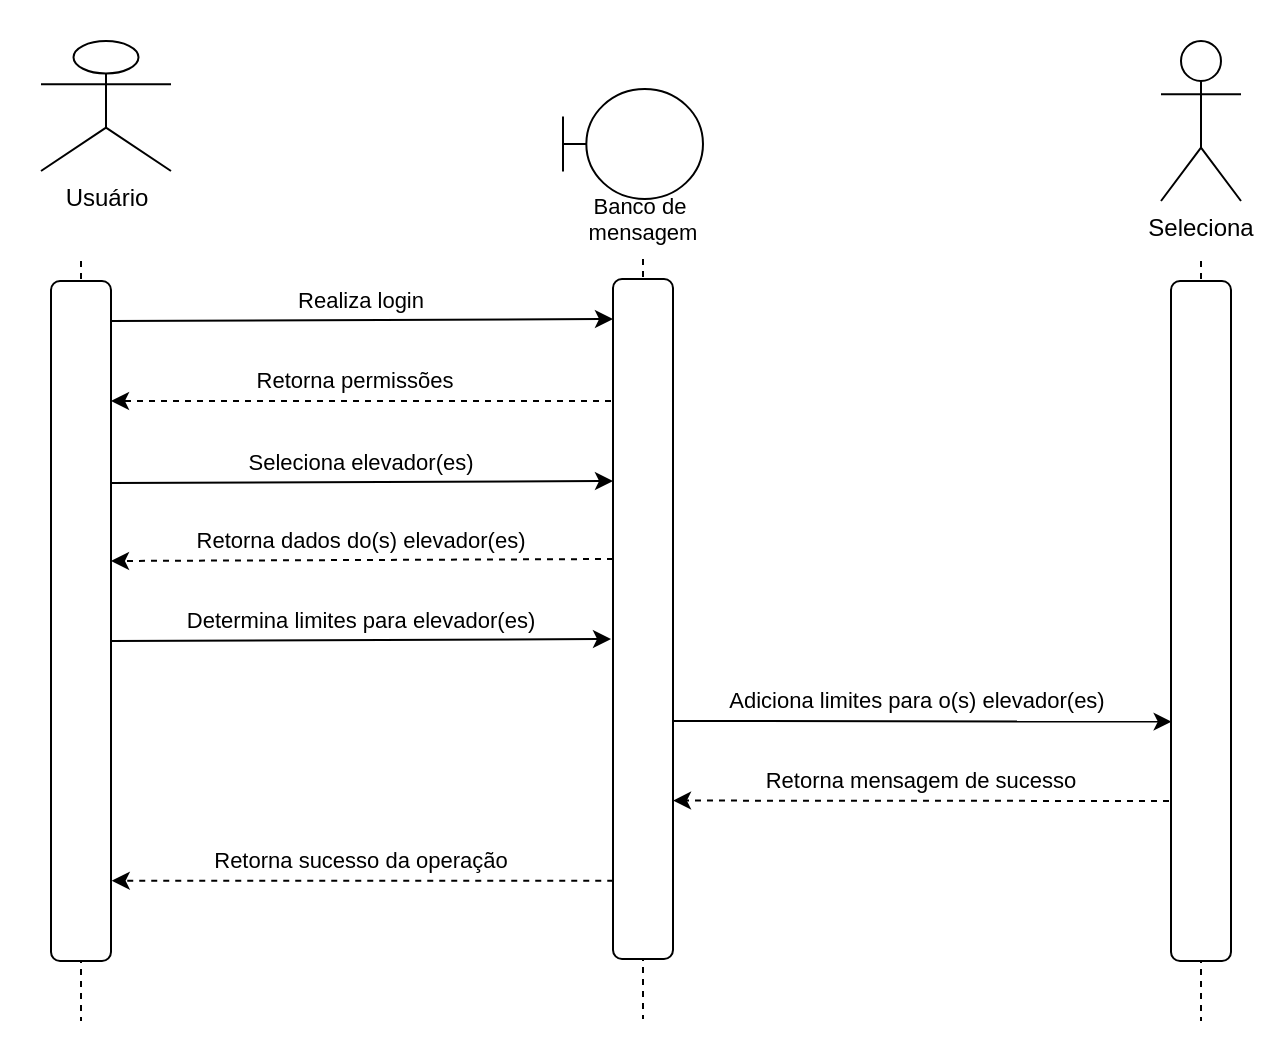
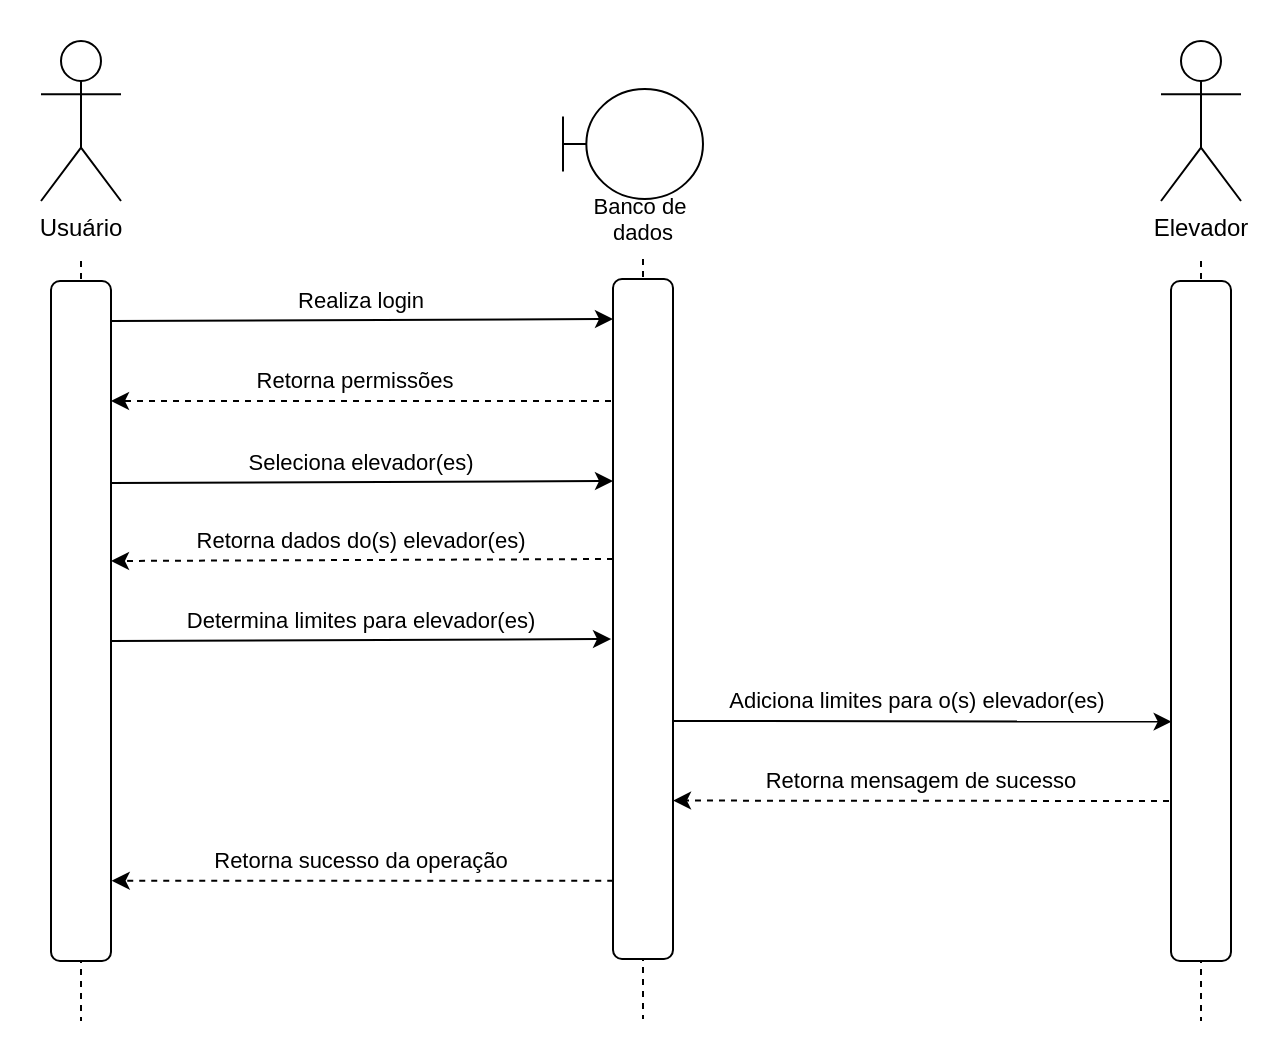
node "Usuário": size 130x130 -> 80x160
node "Banco de mensagem": label "Banco de mensagem" -> "Banco de dados"
node "Seleciona": label "Seleciona" -> "Elevador"
